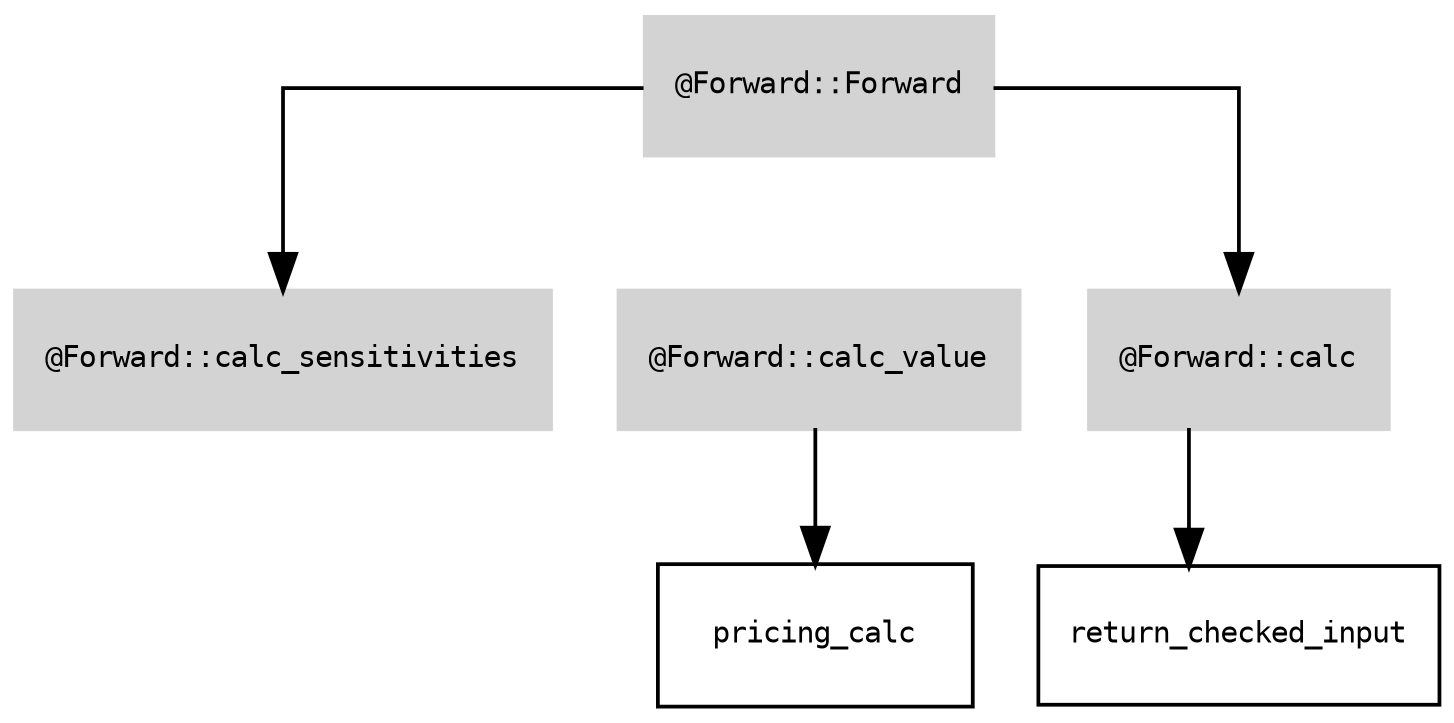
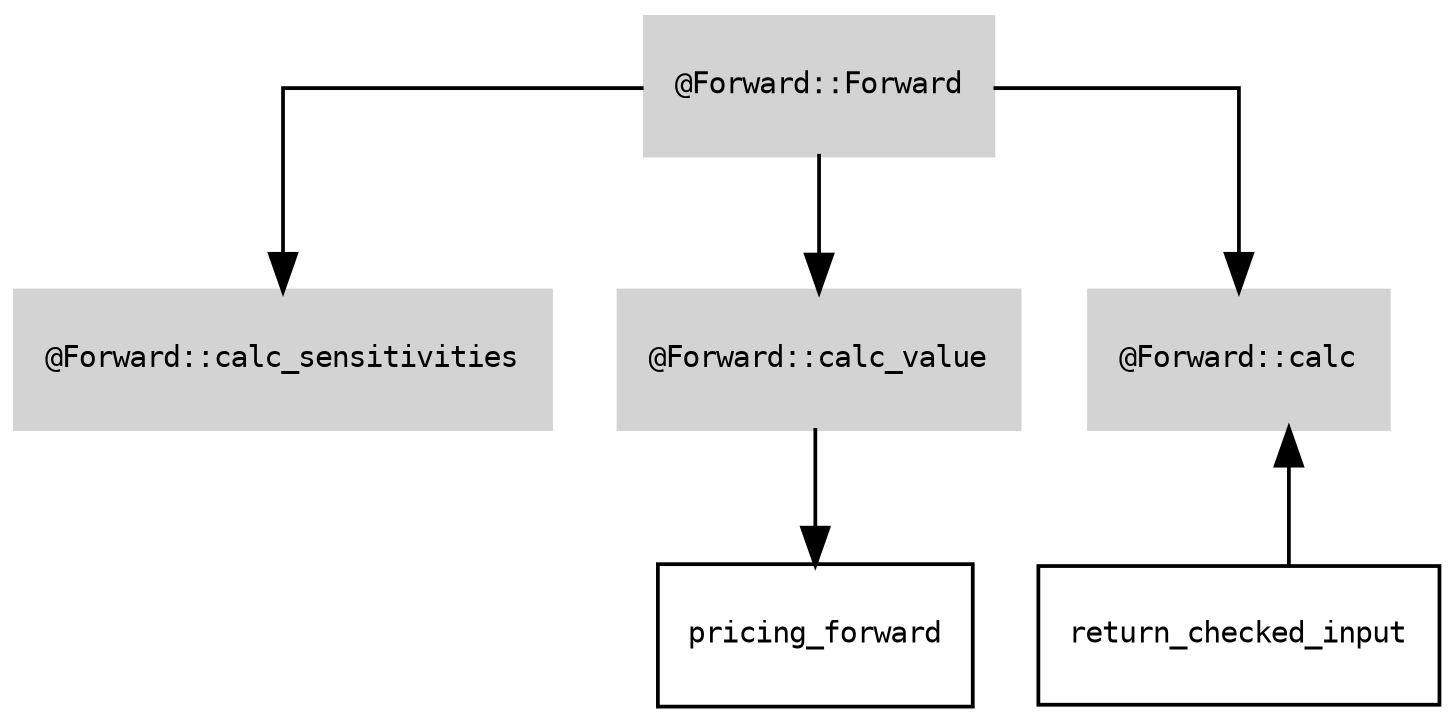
edge "@Forward::Forward" -> "@Forward::calc_value": added
edge "@Forward::calc" -> "return_checked_input": reversed
node "pricing_calc": label "pricing_calc" -> "pricing_forward"
